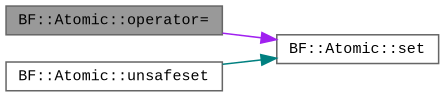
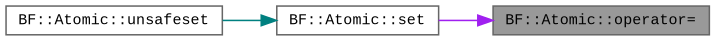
edge "BF::Atomic::operator=" -> "BF::Atomic::set": reversed
